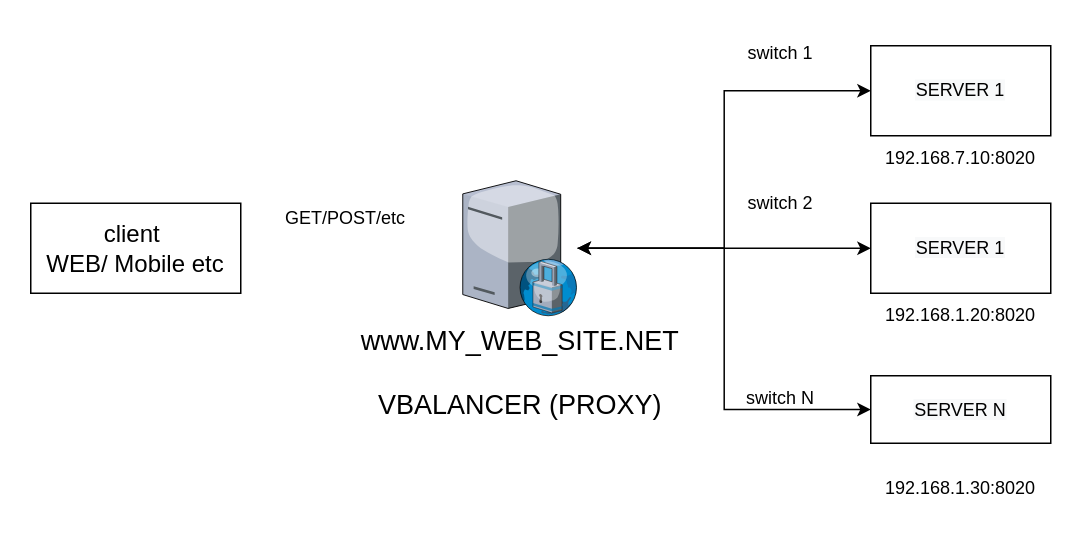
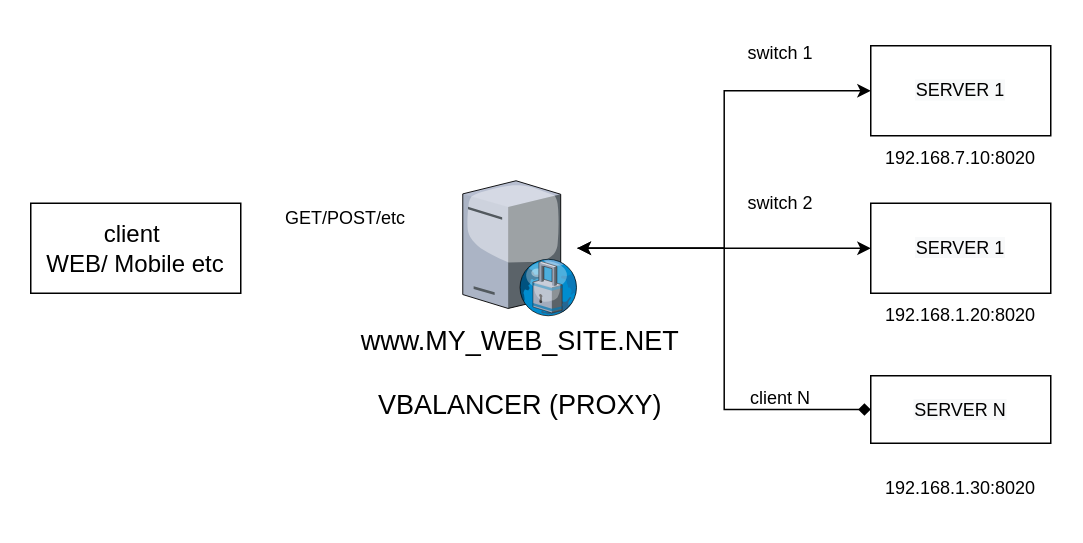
node "switch N": label "switch N" -> "client N"
edge "www.MY_WEB_SITE.NET VBALANCER (PROXY)" -- "SERVER N": arrowhead classic -> diamond
